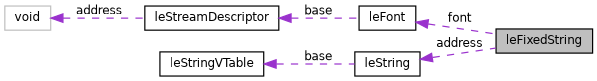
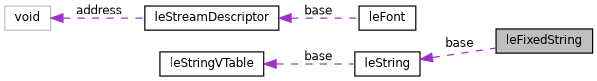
edge "leFixedString" -> "leFont": removed, label "font"
edge "leFixedString" -> "leString": label " address" -> " base"
